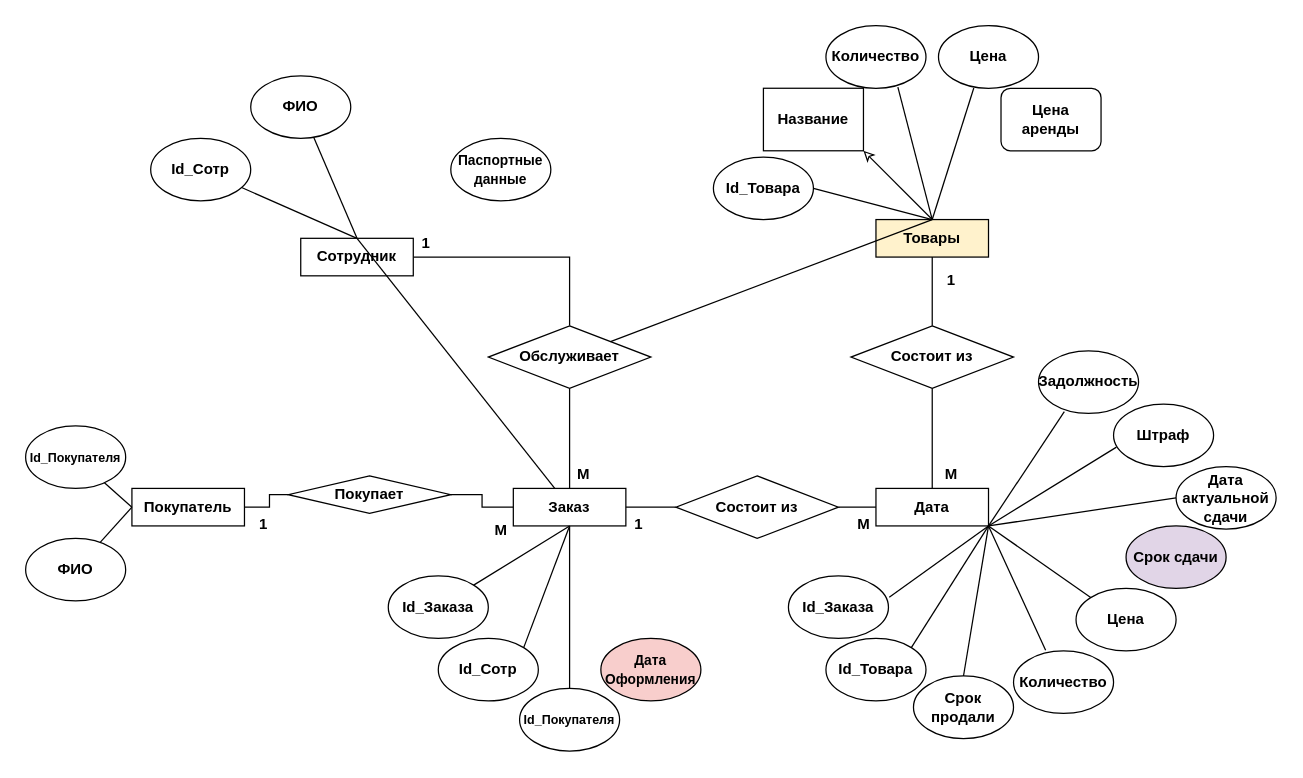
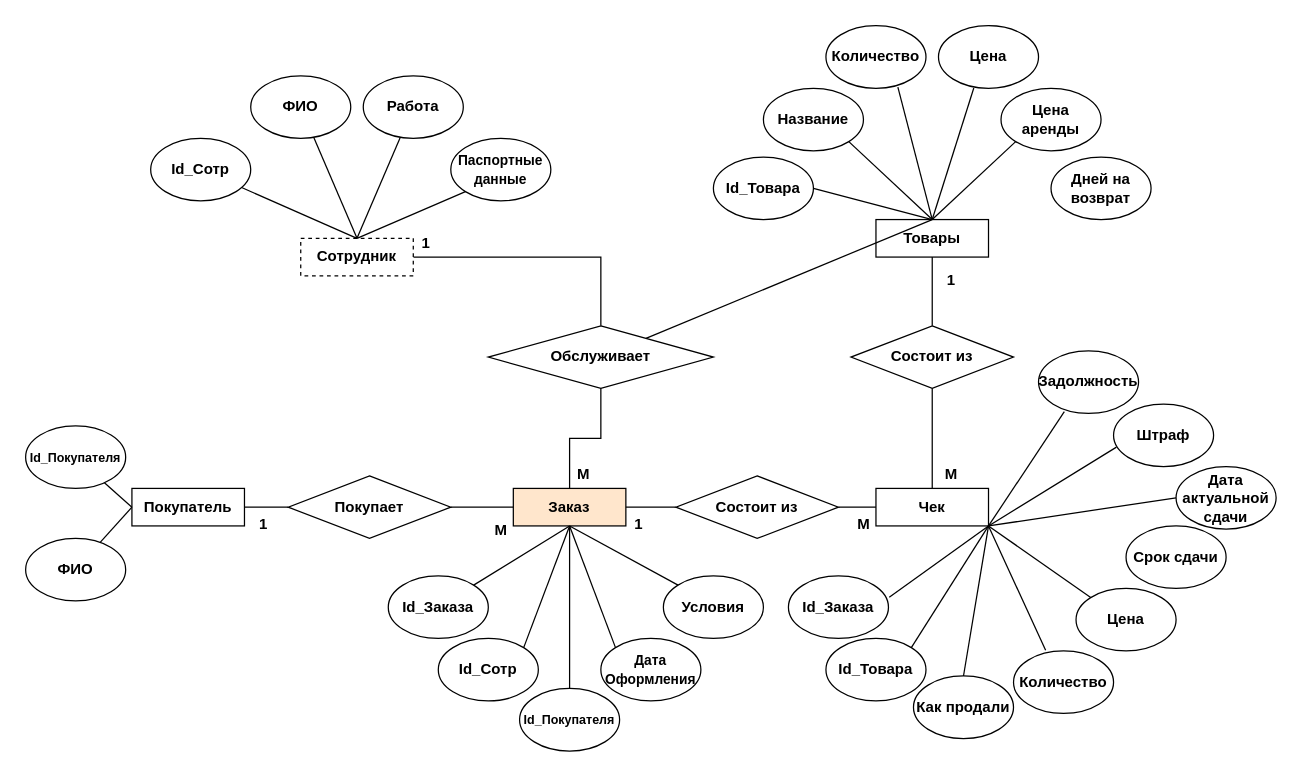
node "Работа": added
node "Название": shape rectangle -> ellipse
node "Цена аренды": shape rounded rectangle -> ellipse
edge "Цена аренды" -- "Товары": added
edge "Товары" -> "Название": arrowhead classic -> none
edge "Работа" -- "Сотрудник": added
node "Дней на возврат": added
node "Товары": fillcolor #fff2cc -> #ffffff
node "Сотрудник": style solid -> dashed
node "Обслуживает": size 163x63 -> 225x63
edge "Сотрудник" -- "Заказ": now "Сотрудник" -- "Паспортные данные"
node "Покупает": size 163x38 -> 163x63
node "Заказ": fillcolor #ffffff -> #ffe6cc
node "Дата": label "Дата" -> "Чек"
edge "Заказ" -- "Условия": added
node "Срок сдачи": fillcolor #e1d5e7 -> #ffffff
edge "Заказ" -- "Дата Оформления": added
node "Условия": added
node "Дата Оформления": fillcolor #f8cecc -> #ffffff
node "Срок продали": label "Срок продали" -> "Как продали"
